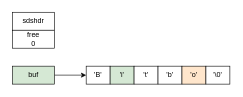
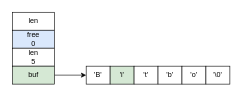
node "sdshdr": label "sdshdr" -> "len"
node "free 0": fillcolor #ffffff -> #dae8fc
node "len 5": added
node "'o'": fillcolor #ffe6cc -> #ffffff
